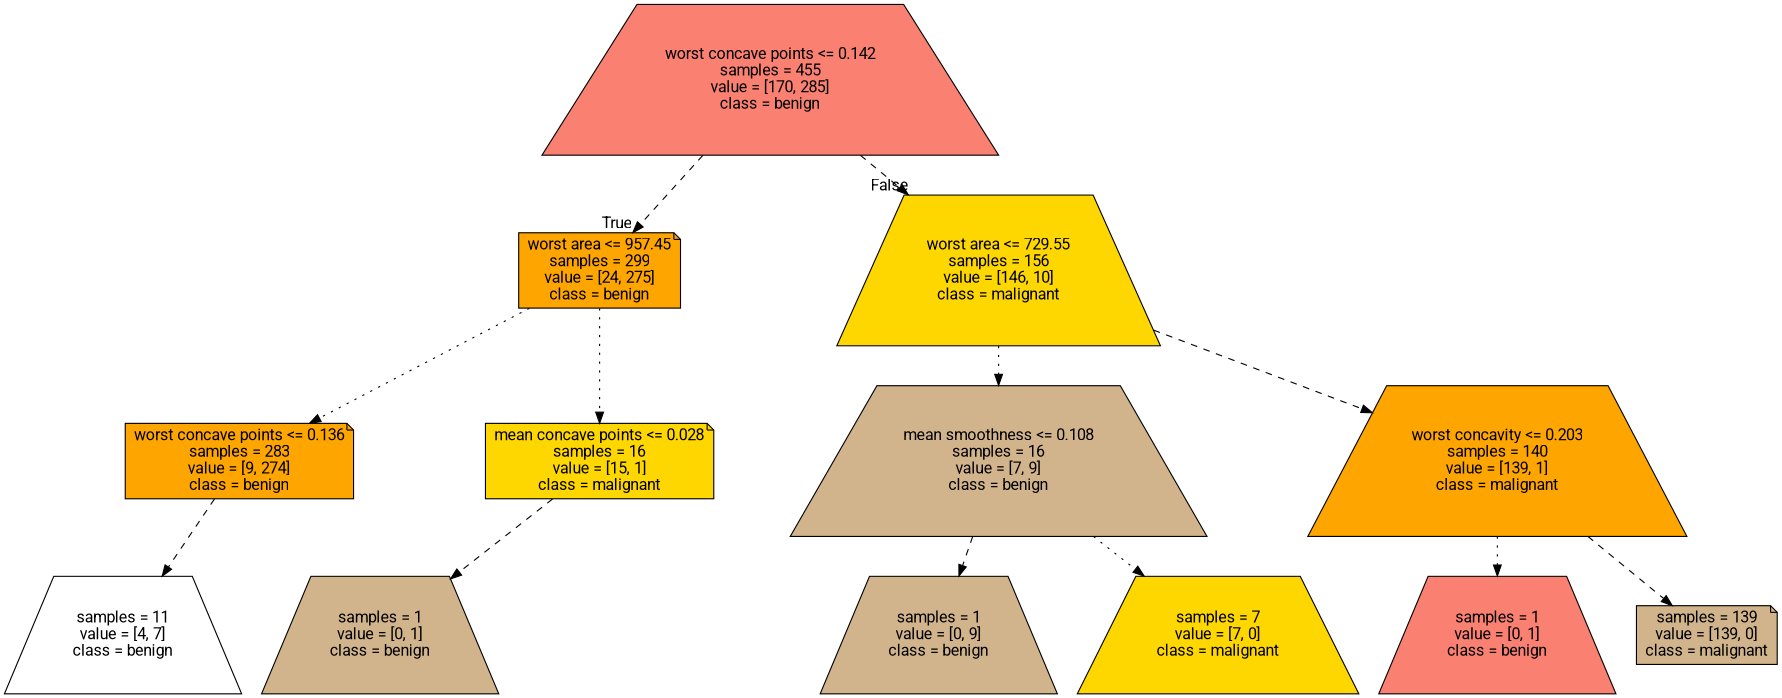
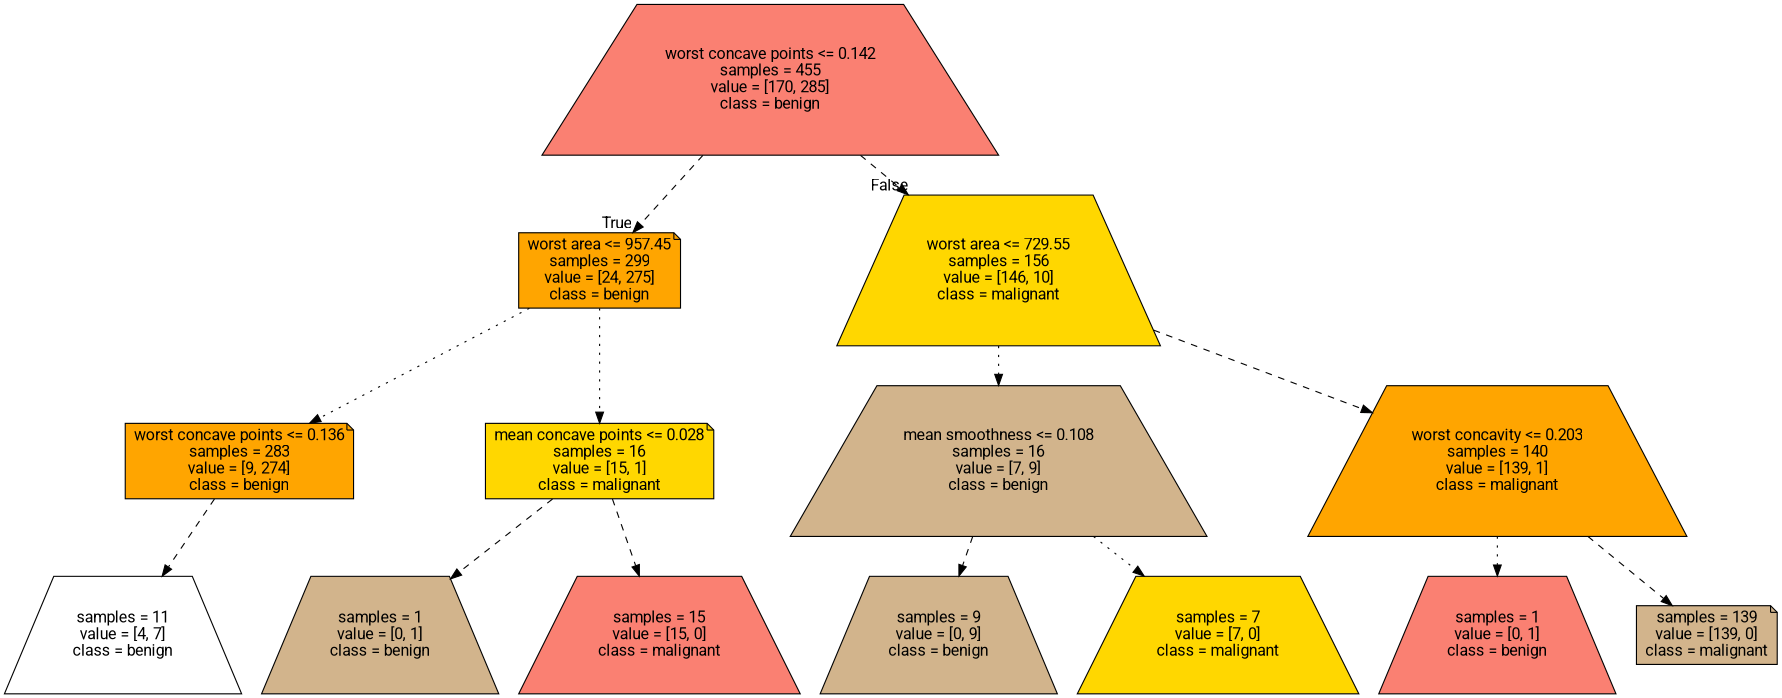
node "samples = 15 value = [15, 0] class = malignant": added
node "samples = 1 value = [0, 9] class = benign": label "samples = 1 value = [0, 9] class = benign" -> "samples = 9 value = [0, 9] class = benign"
